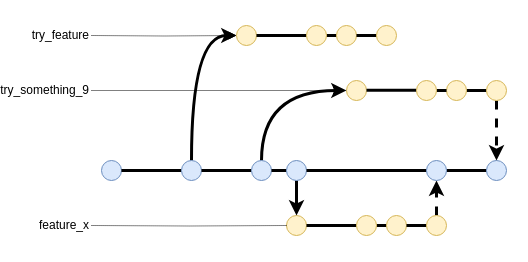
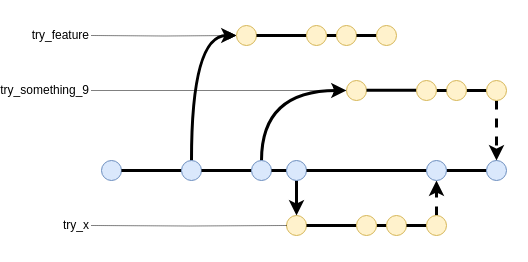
node "feature_x": label "feature_x" -> "try_x"
